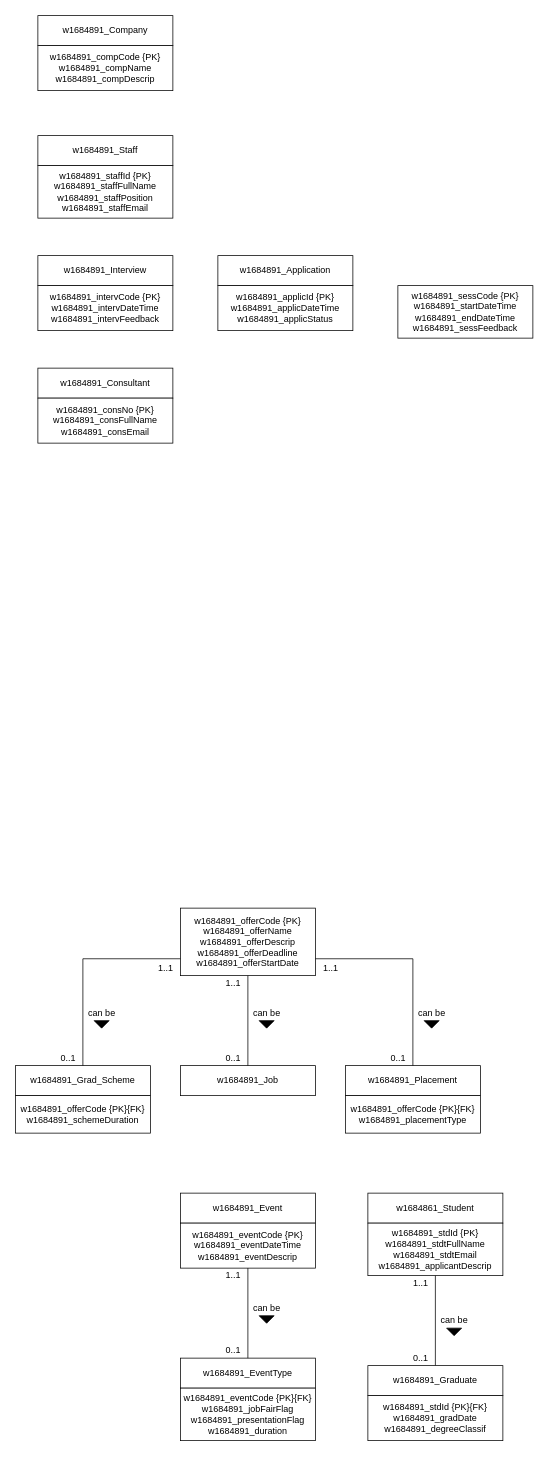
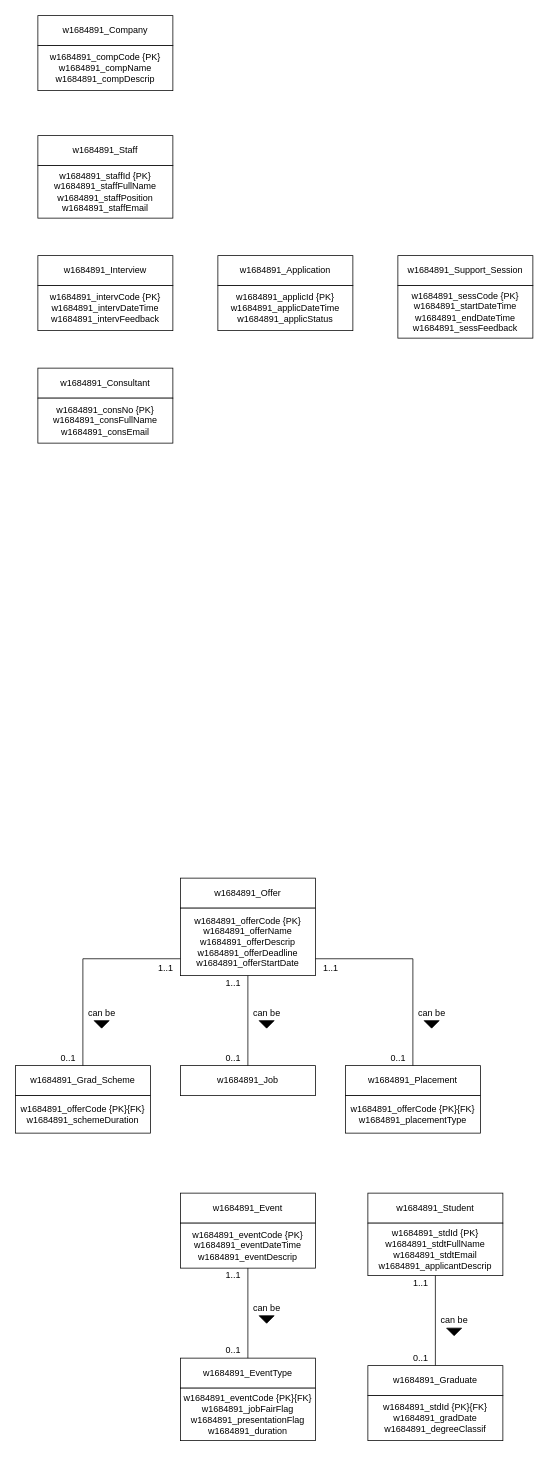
node "w1684891_Support_Session": added
node "w1684891_Offer": added
node "w1684861_Student": label "w1684861_Student" -> "w1684891_Student"
